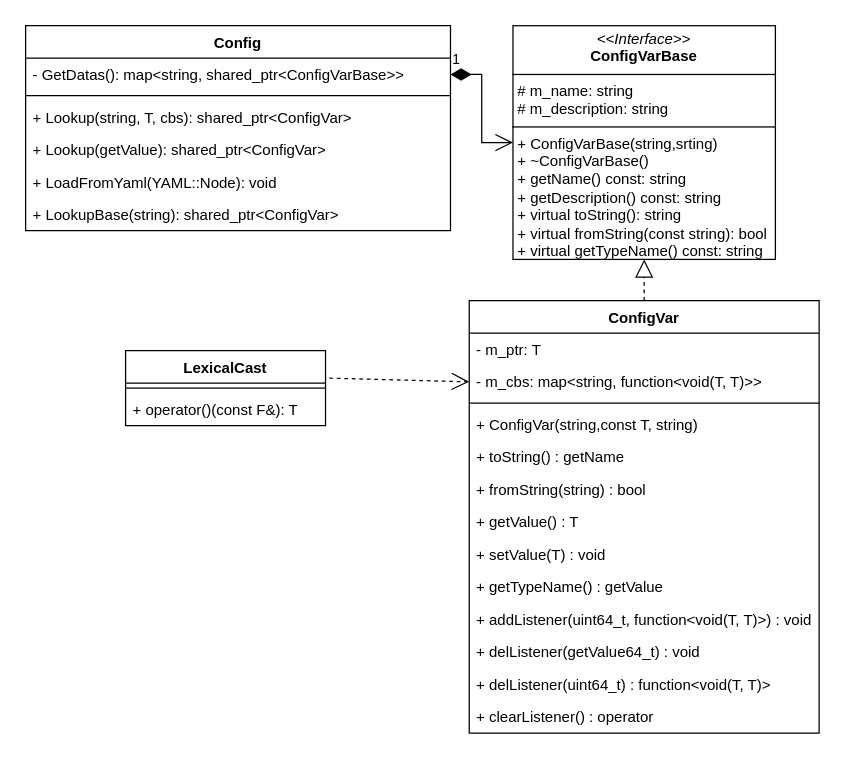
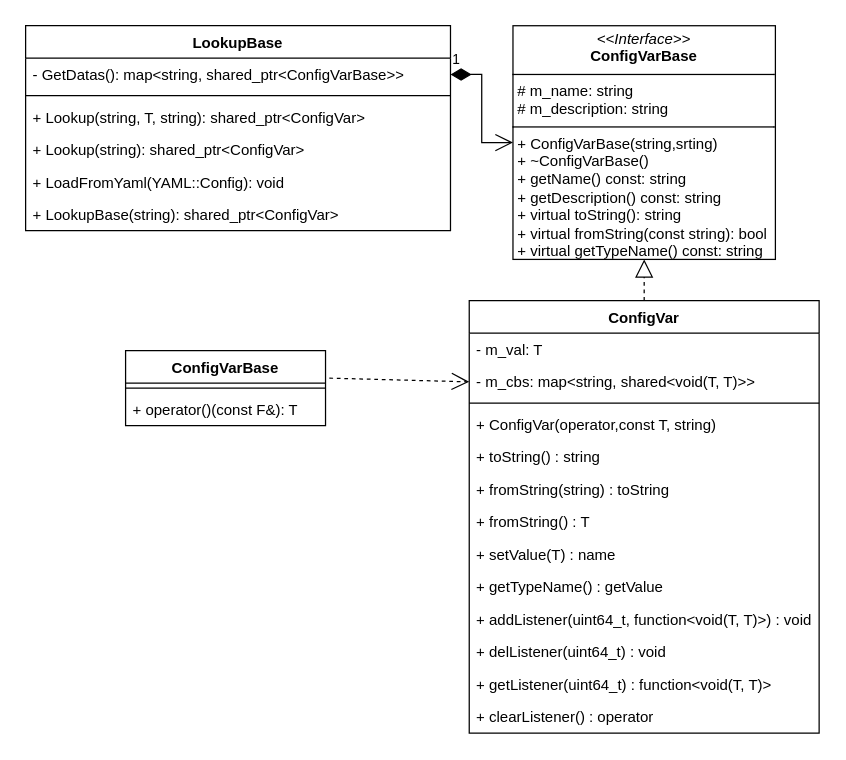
node "Config": label "Config" -> "LookupBase"
node "+ Lookup(string, T, cbs): shared_ptr<ConfigVar>": label "+ Lookup(string, T, cbs): shared_ptr<ConfigVar>" -> "+ Lookup(string, T, string): shared_ptr<ConfigVar>"
node "+ Lookup(getValue): shared_ptr<ConfigVar>": label "+ Lookup(getValue): shared_ptr<ConfigVar>" -> "+ Lookup(string): shared_ptr<ConfigVar>"
node "+ LoadFromYaml(YAML::Node): void": label "+ LoadFromYaml(YAML::Node): void" -> "+ LoadFromYaml(YAML::Config): void"
node "- m_ptr: T": label "- m_ptr: T" -> "- m_val: T"
node "LexicalCast": label "LexicalCast" -> "ConfigVarBase"
node "- m_cbs: map<string, function<void(T, T)>>": label "- m_cbs: map<string, function<void(T, T)>>" -> "- m_cbs: map<string, shared<void(T, T)>>"
node "+ ConfigVar(string,const T, string)": label "+ ConfigVar(string,const T, string)" -> "+ ConfigVar(operator,const T, string)"
node "+ toString() : getName": label "+ toString() : getName" -> "+ toString() : string"
node "+ fromString(string) : bool": label "+ fromString(string) : bool" -> "+ fromString(string) : toString"
node "+ getValue() : T": label "+ getValue() : T" -> "+ fromString() : T"
node "+ setValue(T) : void": label "+ setValue(T) : void" -> "+ setValue(T) : name"
node "+ delListener(getValue64_t) : void": label "+ delListener(getValue64_t) : void" -> "+ delListener(uint64_t) : void"
node "+ delListener(uint64_t) : function<void(T, T)>": label "+ delListener(uint64_t) : function<void(T, T)>" -> "+ getListener(uint64_t) : function<void(T, T)>"
